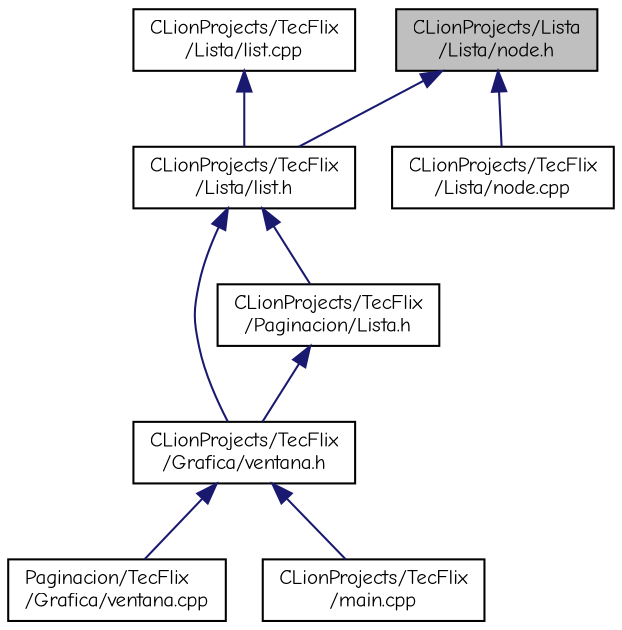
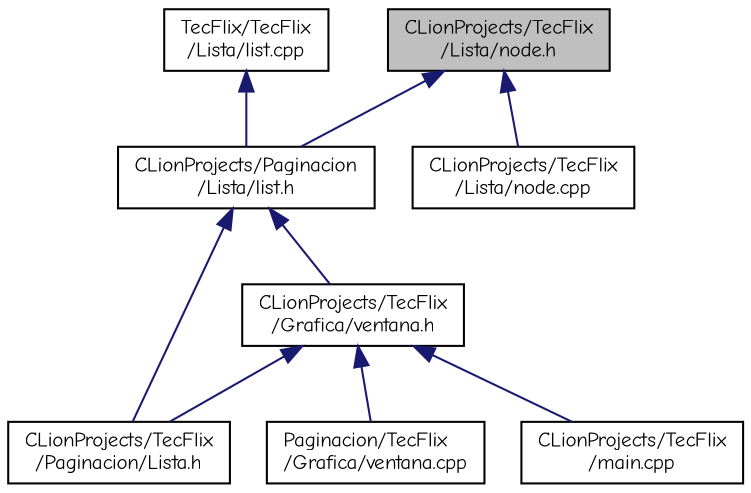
node "CLionProjects/TecFlix /Lista/list.cpp": label "CLionProjects/TecFlix /Lista/list.cpp" -> "TecFlix/TecFlix /Lista/list.cpp"
node "CLionProjects/Lista /Lista/node.h": label "CLionProjects/Lista /Lista/node.h" -> "CLionProjects/TecFlix /Lista/node.h"
node "CLionProjects/TecFlix /Lista/list.h": label "CLionProjects/TecFlix /Lista/list.h" -> "CLionProjects/Paginacion /Lista/list.h"
edge "CLionProjects/TecFlix /Grafica/ventana.h" -> "CLionProjects/TecFlix /Paginacion/Lista.h": reversed
